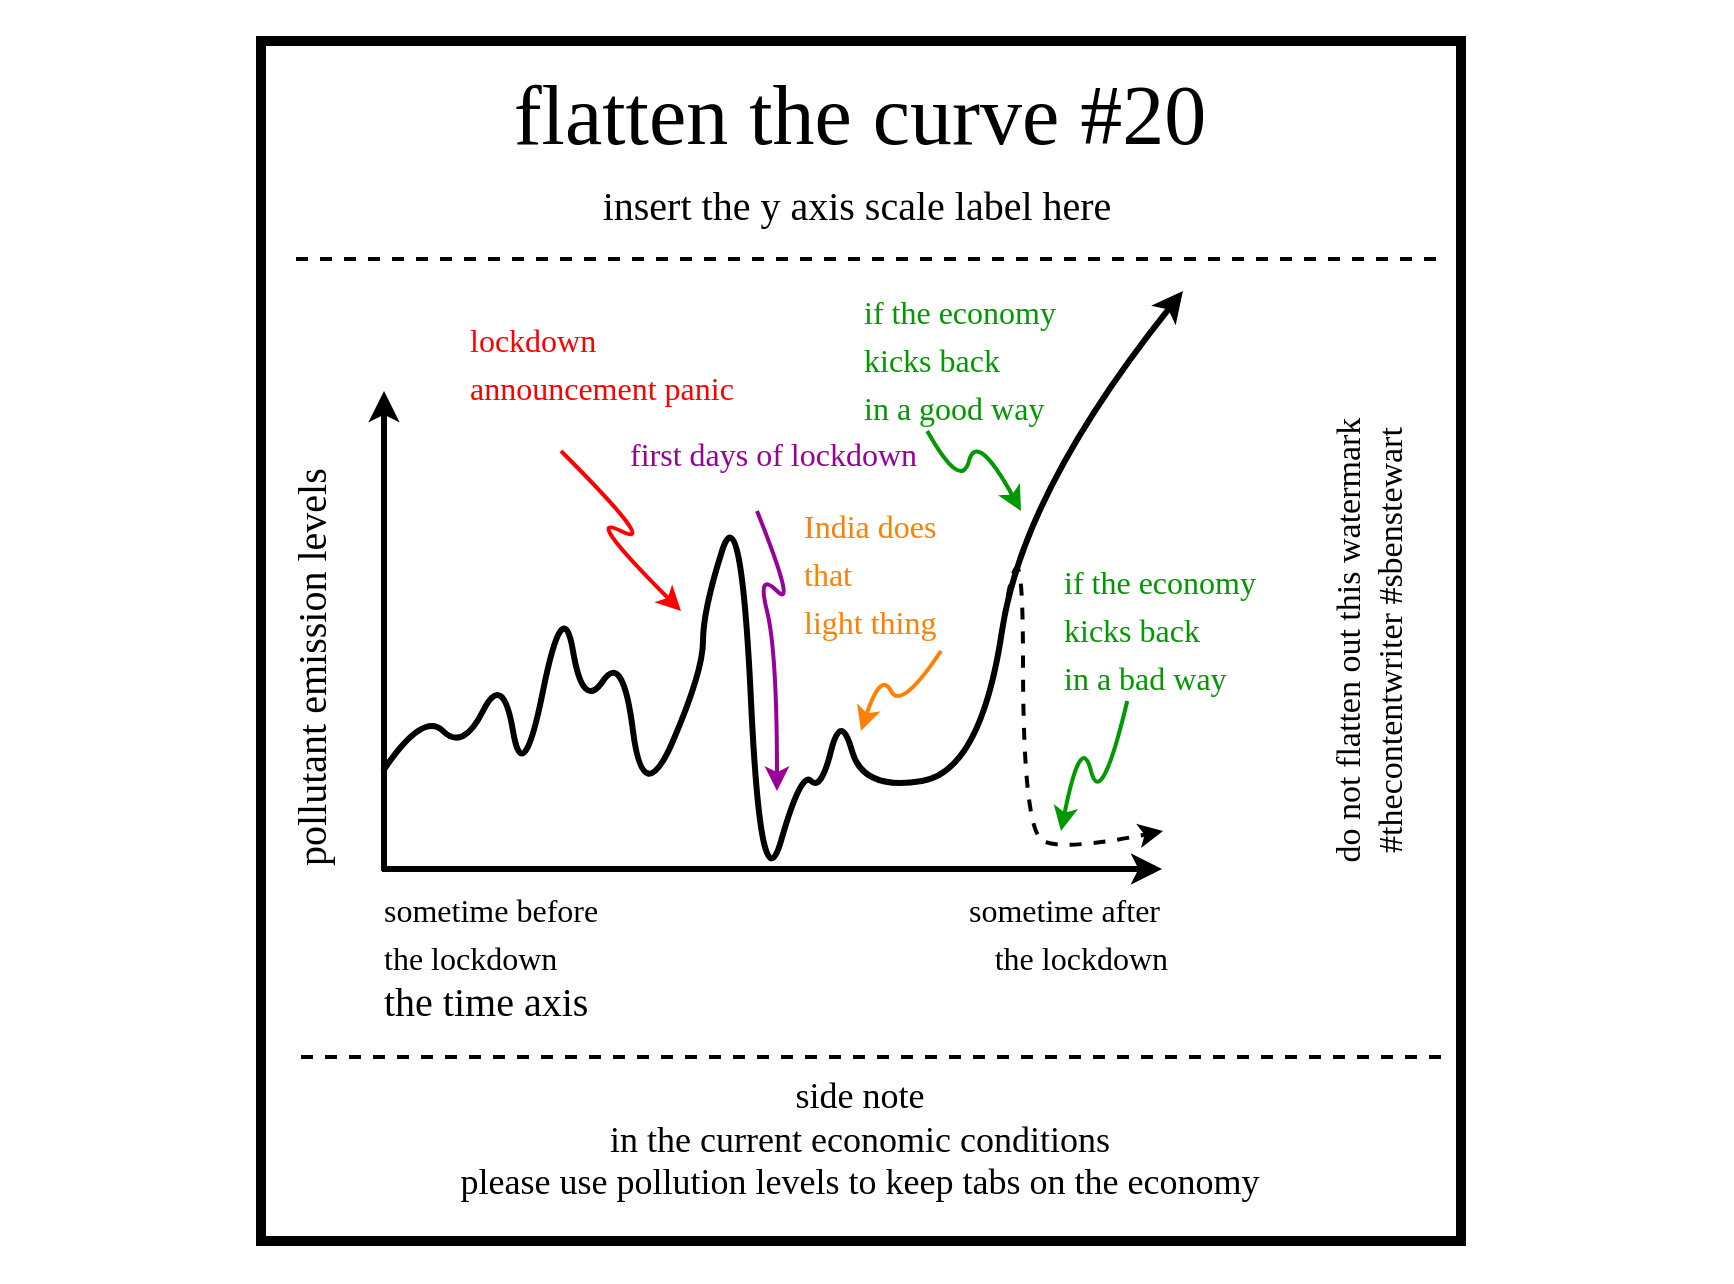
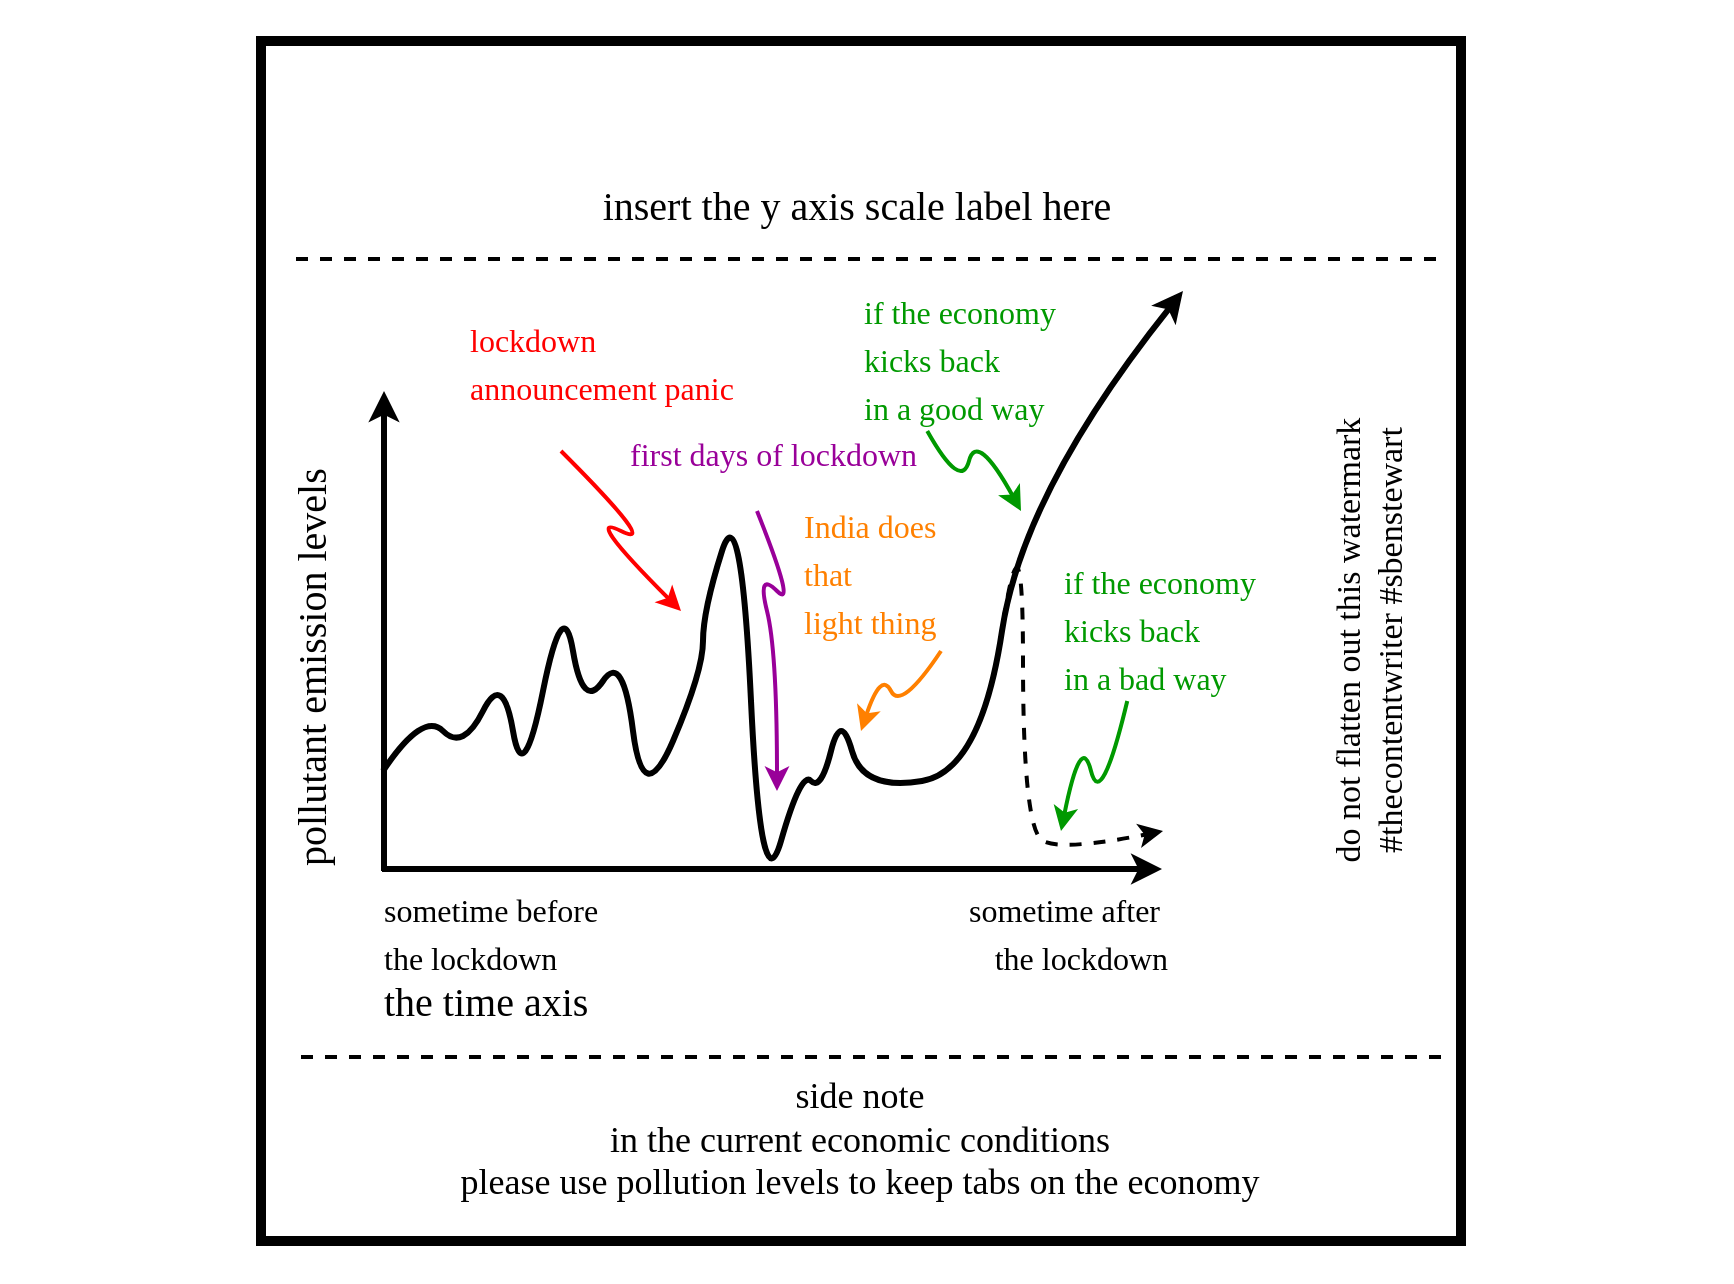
node "flatten the curve #20": removed
